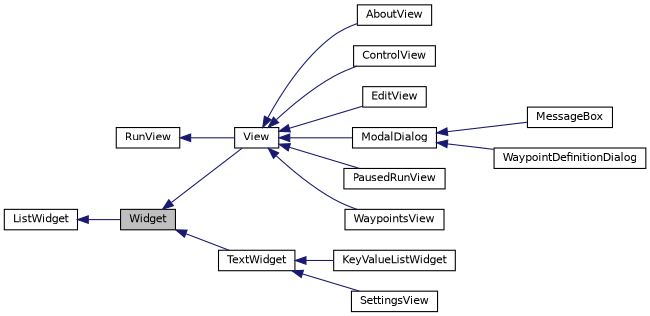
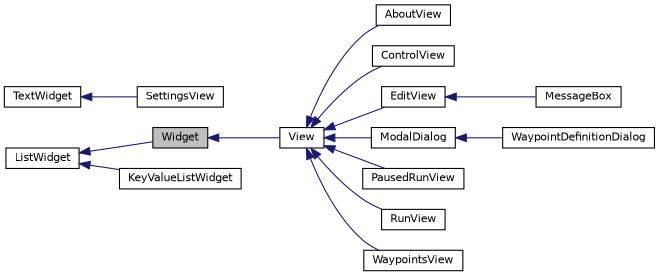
edge "MessageBox" -> "ModalDialog": now "MessageBox" -> "EditView"
edge "View" -> "RunView": reversed
edge "TextWidget" -> "Widget": removed
edge "KeyValueListWidget" -> "TextWidget": now "KeyValueListWidget" -> "ListWidget"
